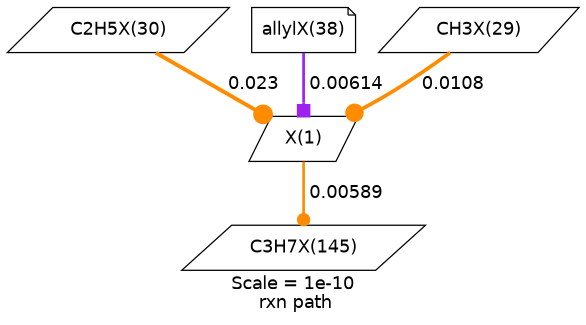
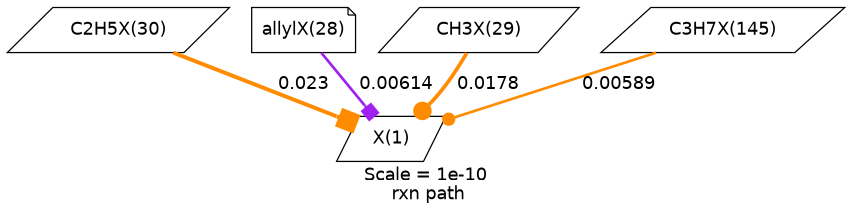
node "allylX(38)": label "allylX(38)" -> "allylX(28)"
edge "C2H5X(30)" -> "X(1)": arrowhead dot -> box
edge "CH3X(29)" -> "X(1)": label " 0.0108" -> " 0.0178"
edge "X(1)" -> "C3H7X(145)": reversed
